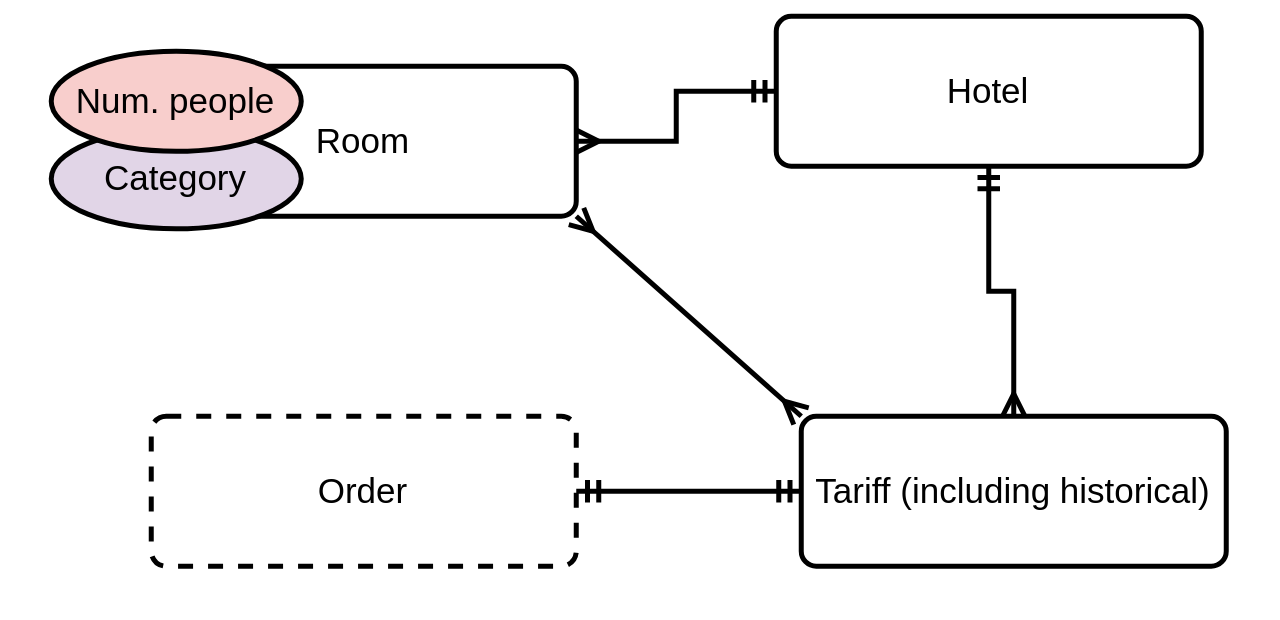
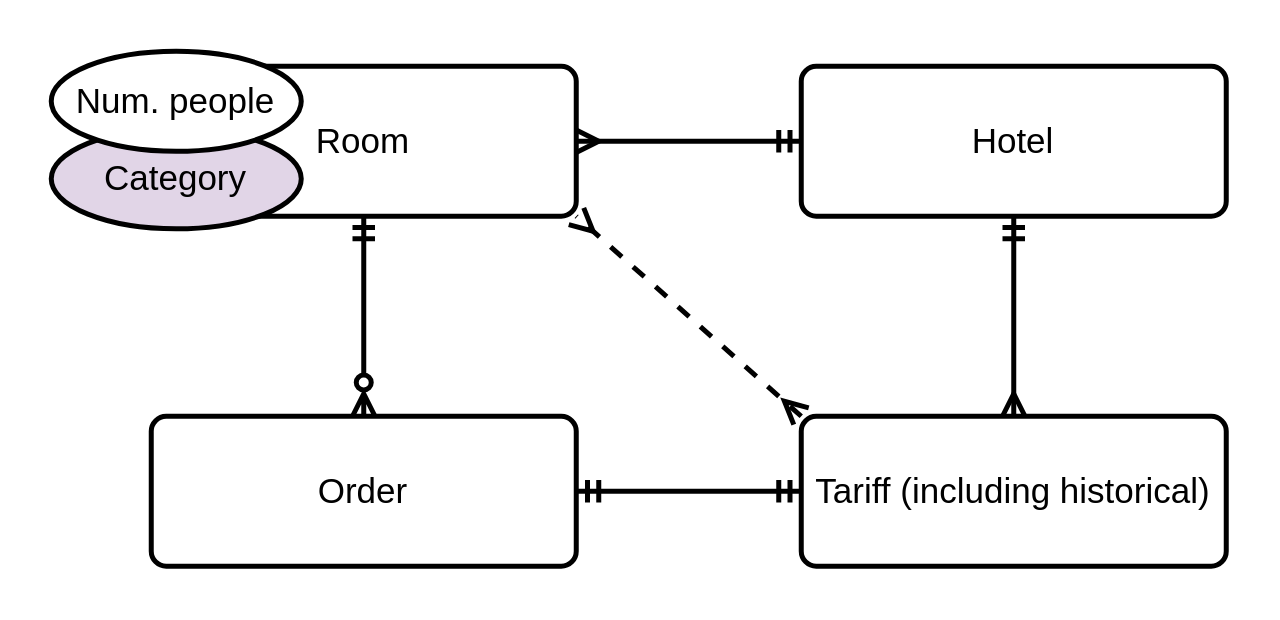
node "Hotel": moved (989, 91) -> (1014, 141)
node "Num. people": fillcolor #f8cecc -> #ffffff
edge "Room" -- "Order": added
edge "Room" -- "Tariff (including historical)": style solid -> dashed
node "Order": style dashed -> solid
